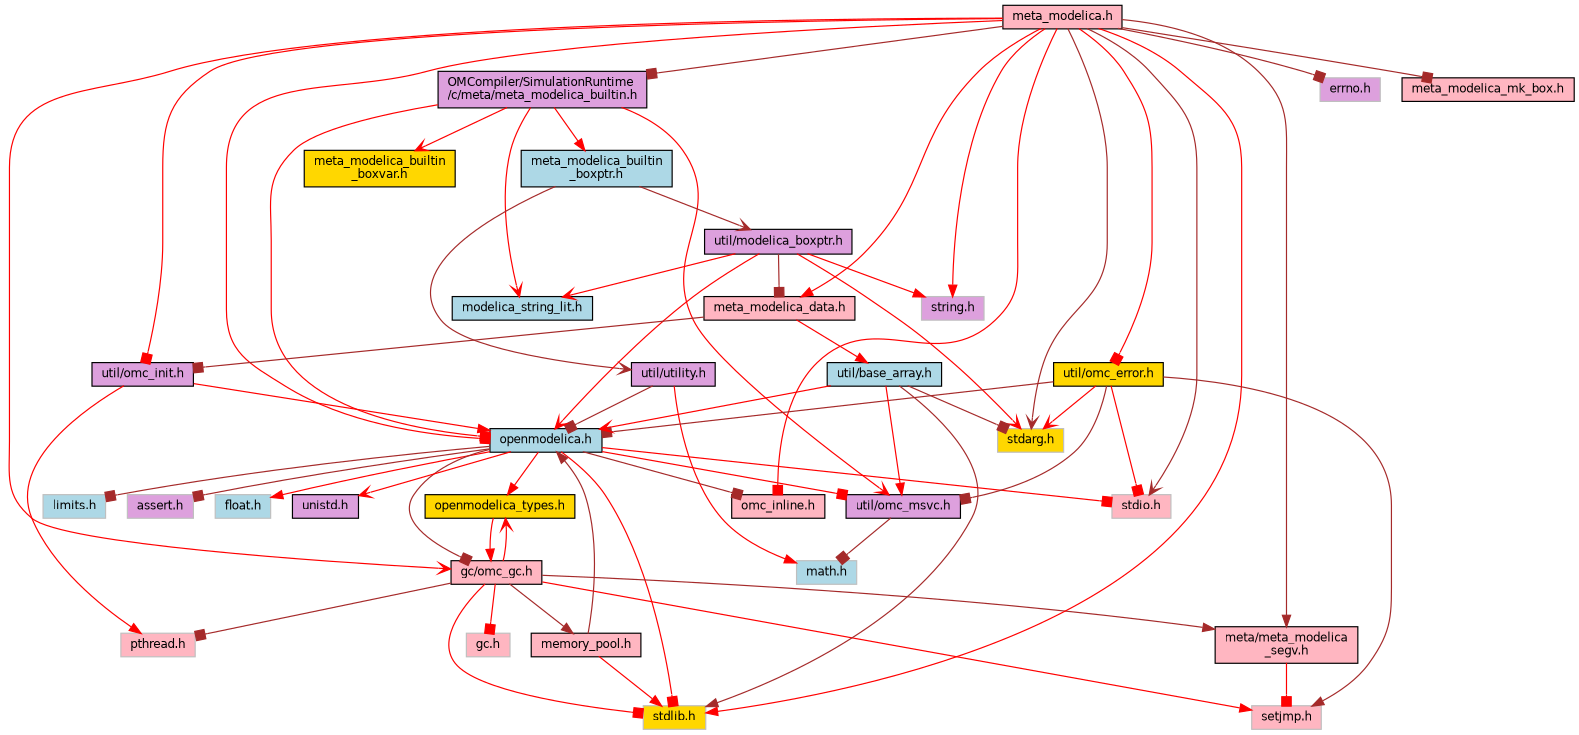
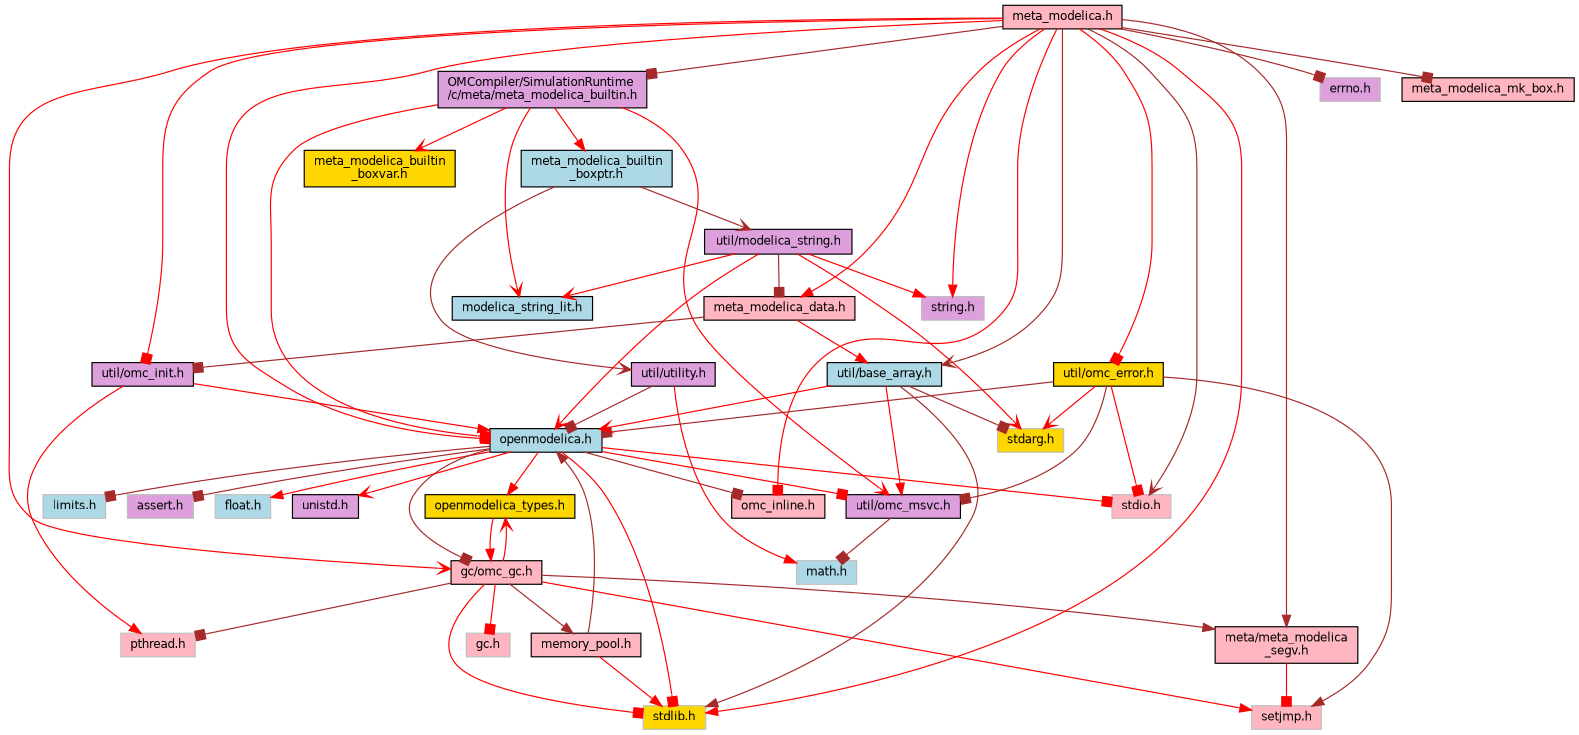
edge "meta_modelica.h" -> "stdarg.h": now "meta_modelica.h" -> "util/base_array.h"
node "util/modelica_boxptr.h": label "util/modelica_boxptr.h" -> "util/modelica_string.h"
